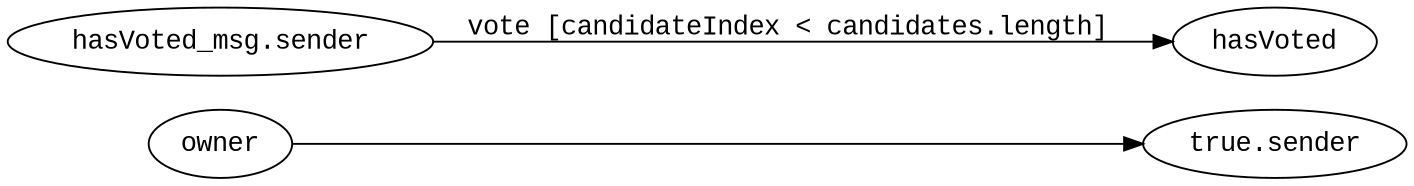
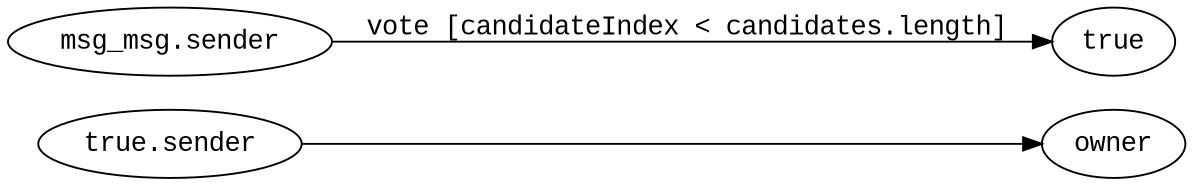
node "hasVoted_msg.sender": label "hasVoted_msg.sender" -> "msg_msg.sender"
node "hasVoted": label "hasVoted" -> "true"
edge "owner" -> "true.sender": reversed
